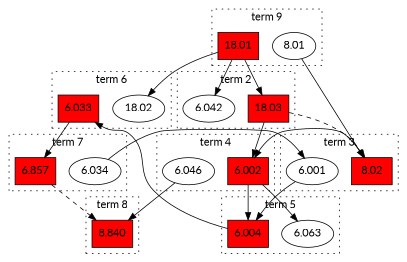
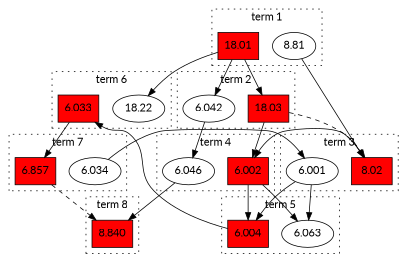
cluster "term 9": label "term 9" -> "term 1"
node "8.01": label "8.01" -> "8.81"
node "18.02": label "18.02" -> "18.22"
edge "6.042" -> "6.046": added
edge "6.001" -> "6.063": added
